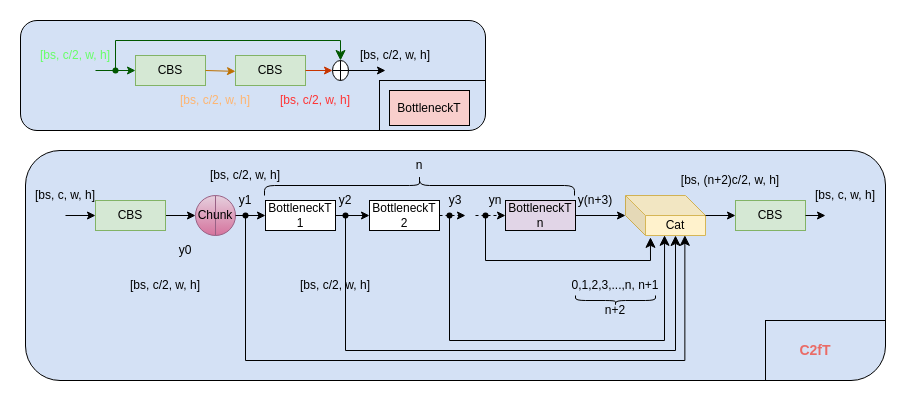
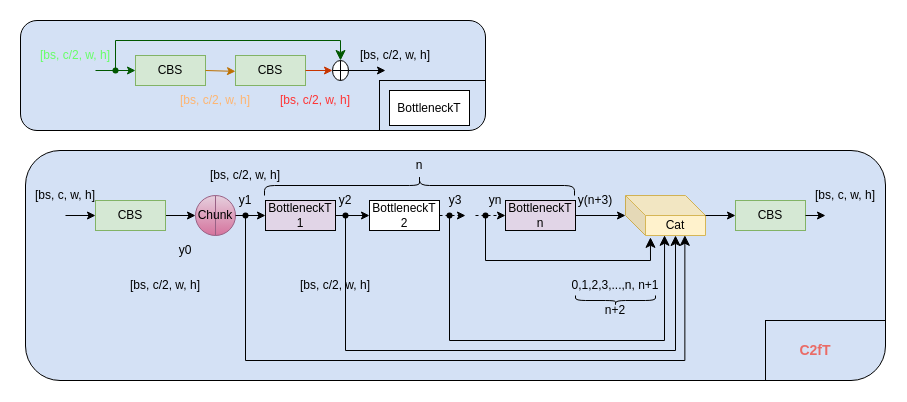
node "BottleneckT": fillcolor #f8cecc -> #ffffff
node "[bs, (n+2)c/2, w, h]": removed
node "BottleneckT1": fillcolor #ffffff -> #e1d5e7
